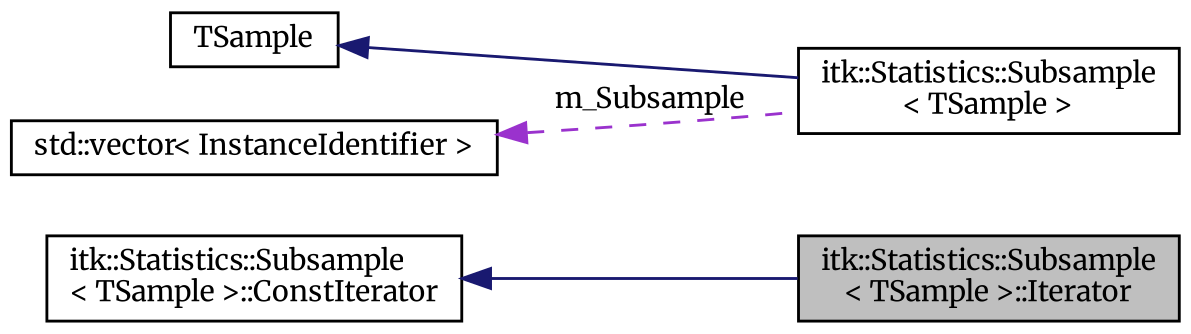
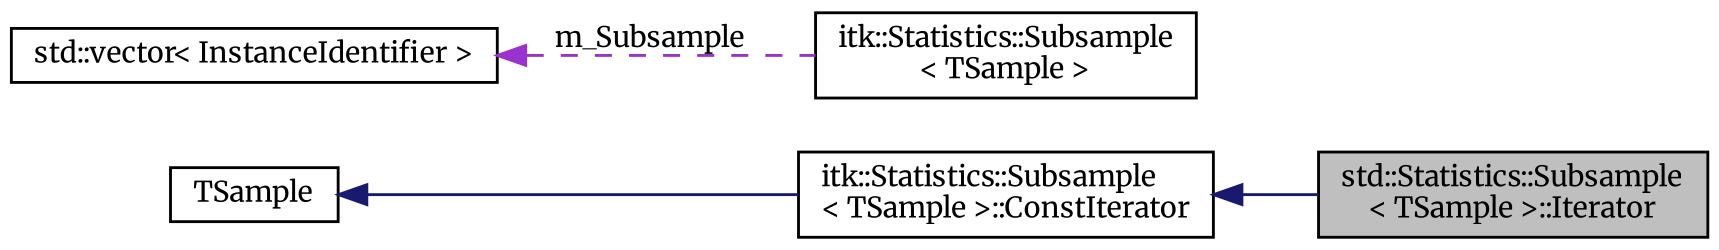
edge "itk::Statistics::Subsample < TSample >" -> "TSample": now "itk::Statistics::Subsample < TSample >::ConstIterator" -> "TSample"
node "itk::Statistics::Subsample < TSample >::Iterator": label "itk::Statistics::Subsample < TSample >::Iterator" -> "std::Statistics::Subsample < TSample >::Iterator"
